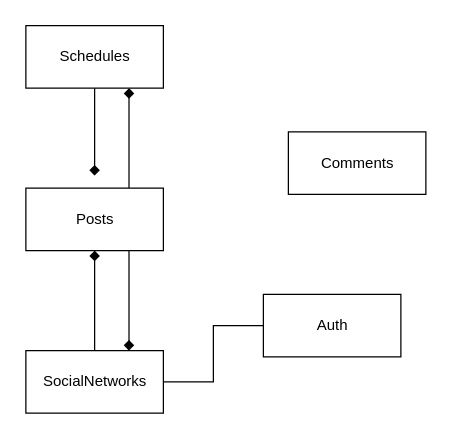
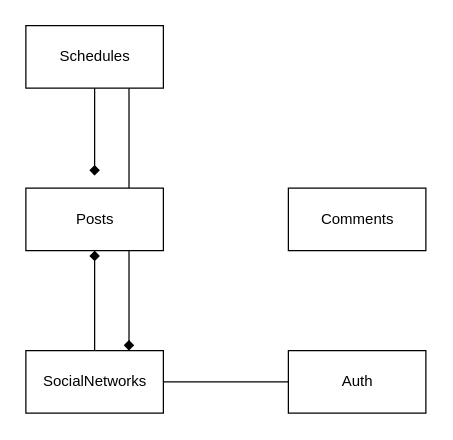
edge "Posts" -> "Schedules": arrowhead diamond -> none
node "Comments": moved (357, 163) -> (357, 219)
node "Auth": moved (332, 326) -> (357, 382)
